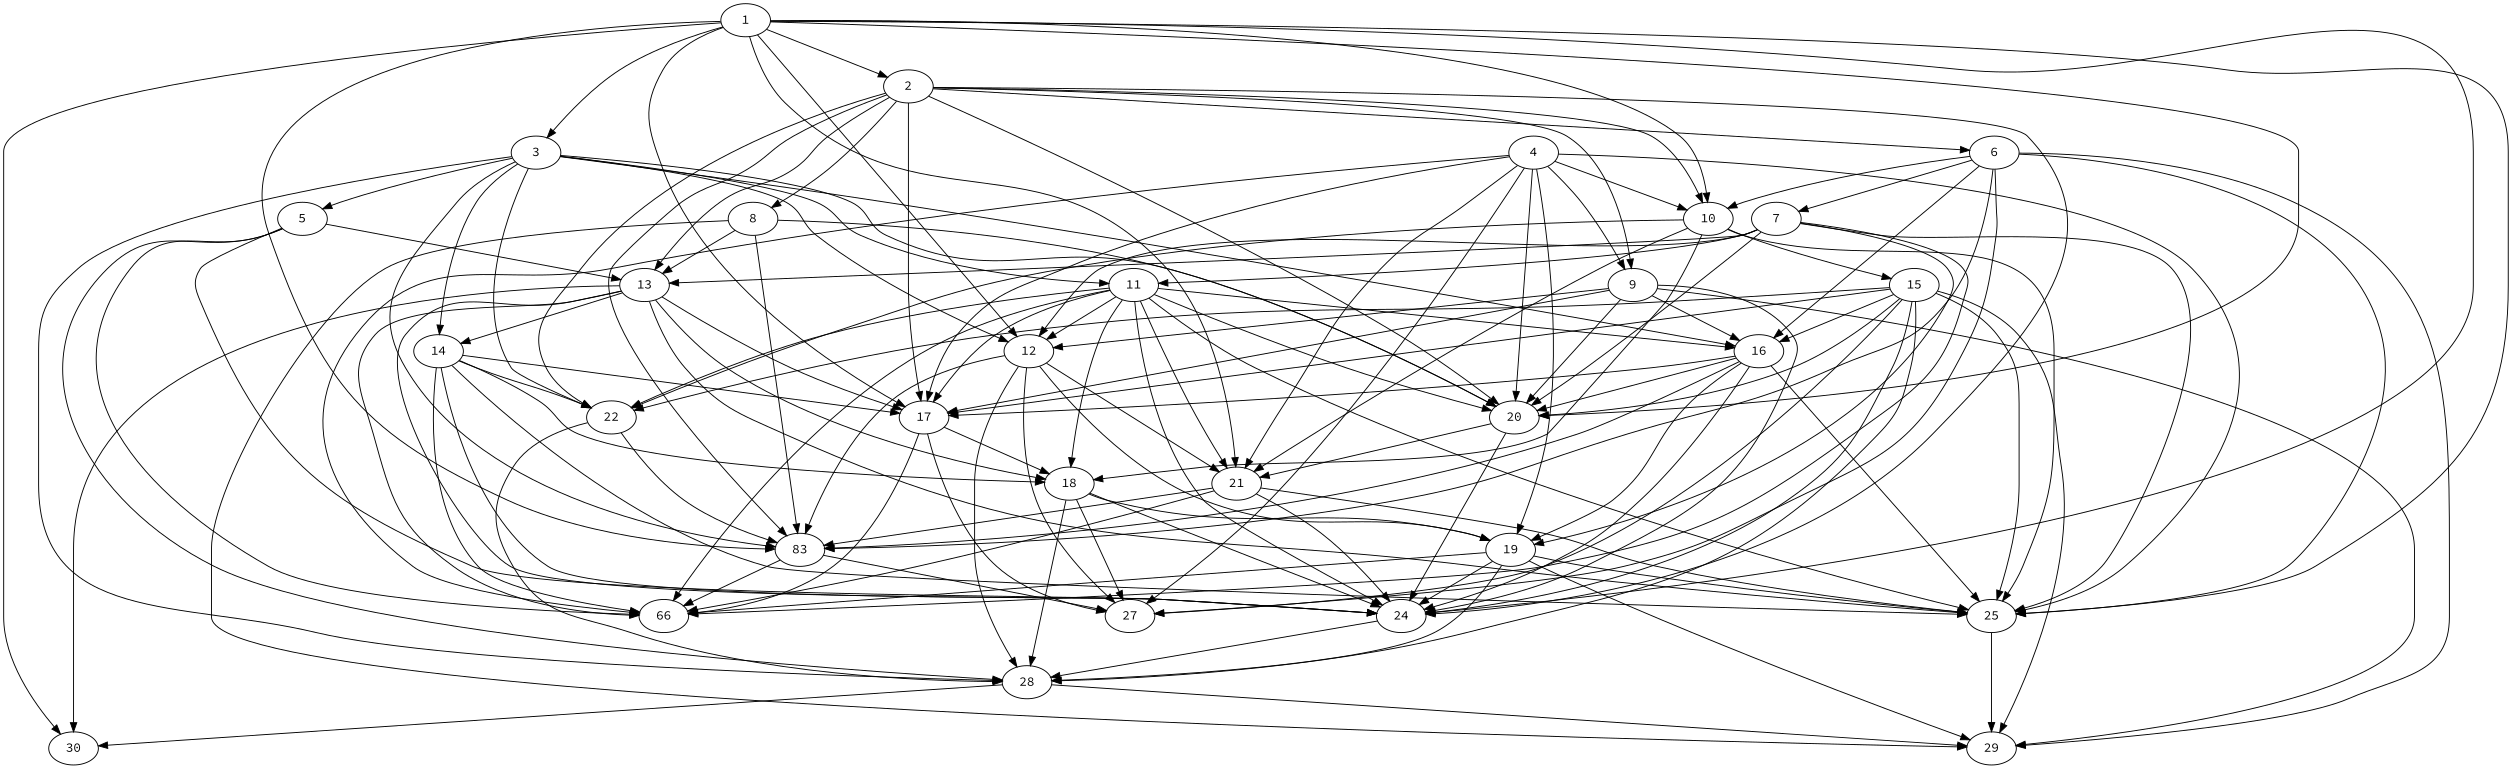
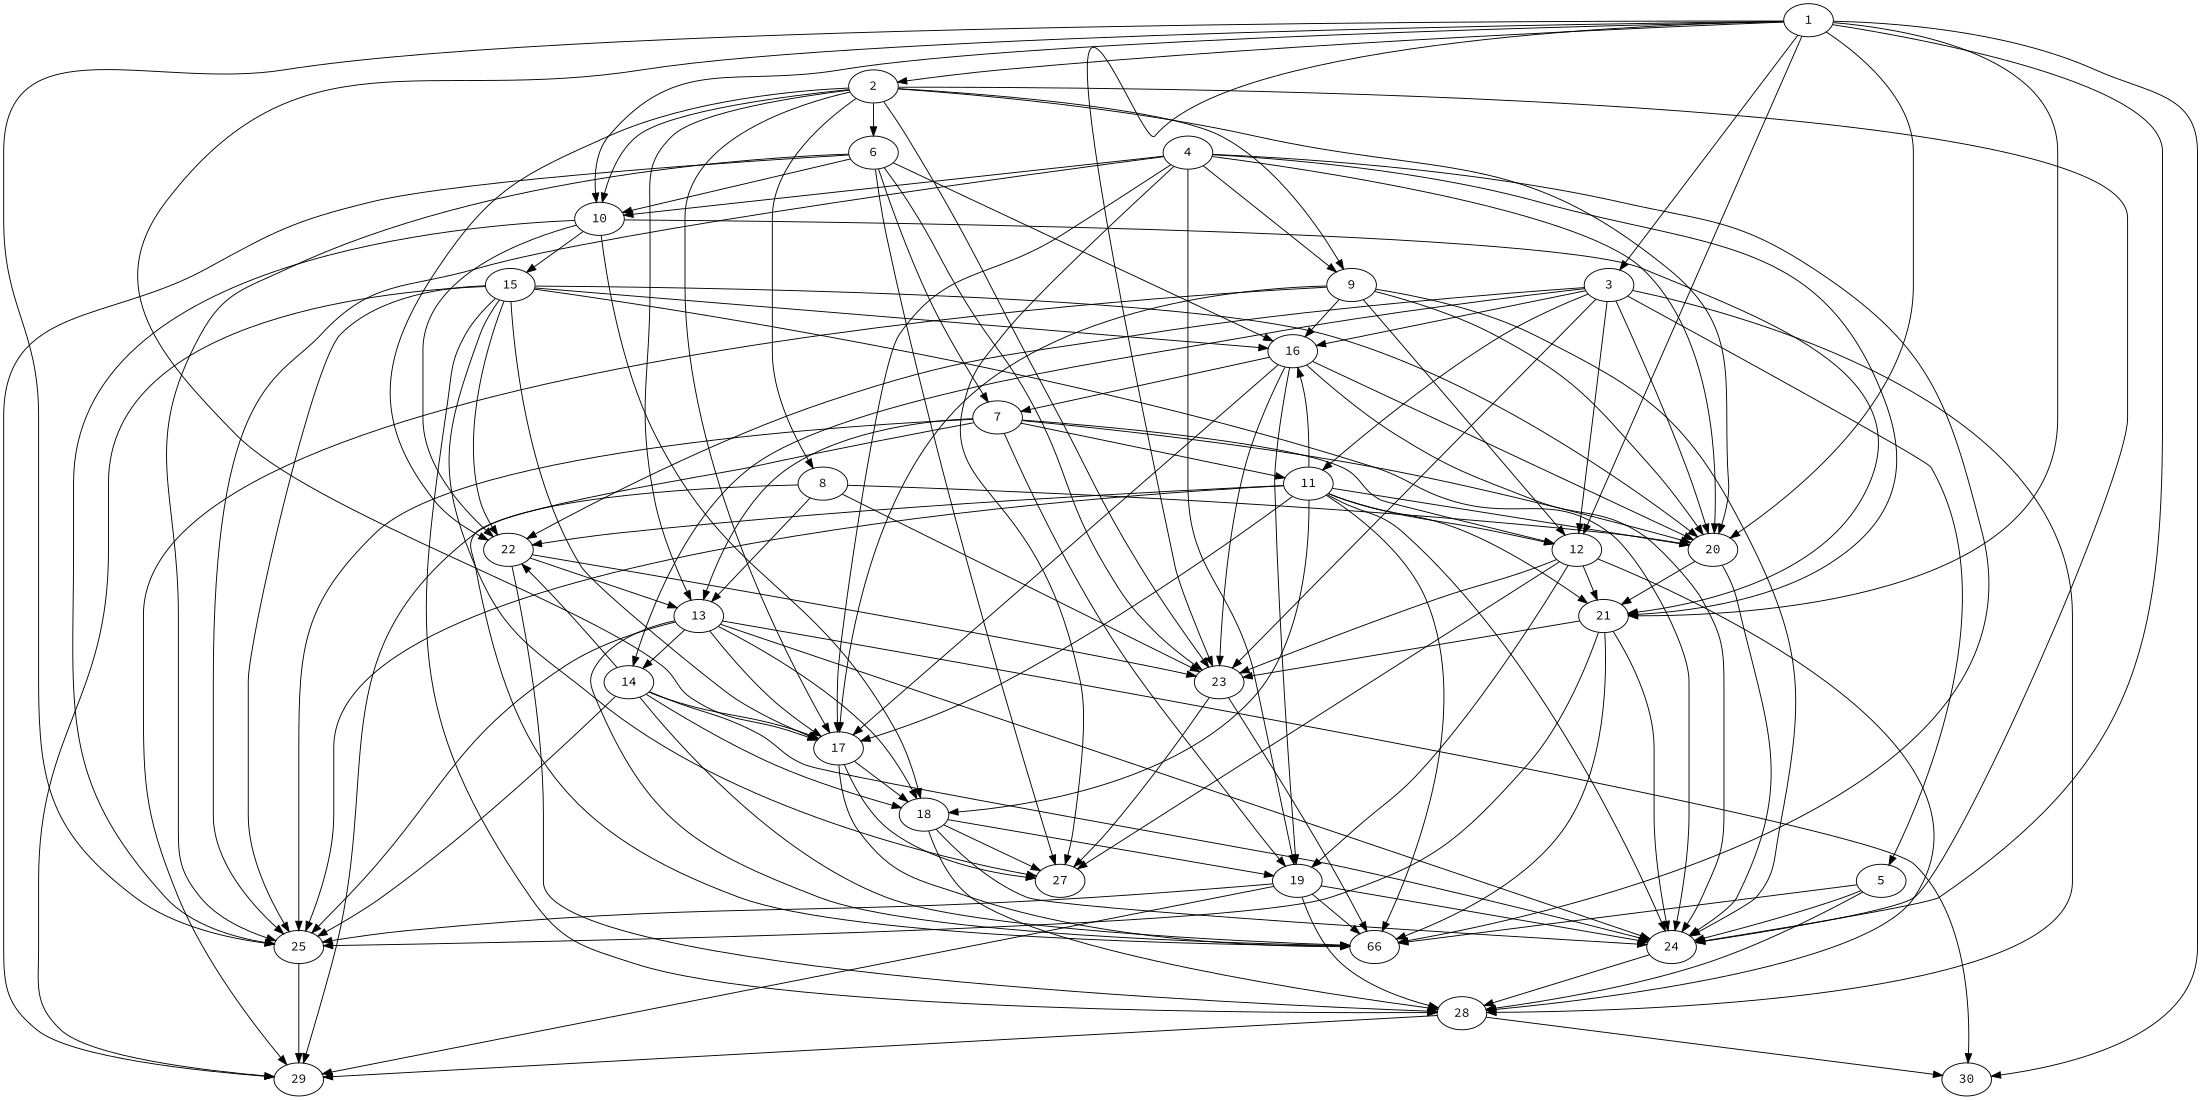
edge "5" -> "13": now "22" -> "13"
edge "16" -> "25": now "16" -> "7"
node "83": label "83" -> "23"
